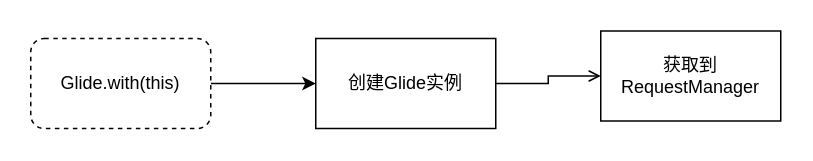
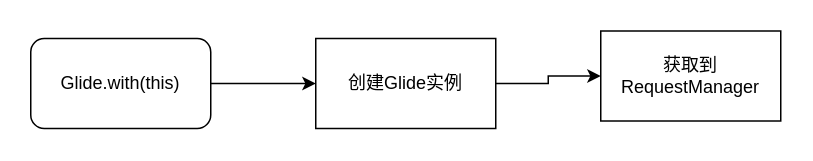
edge "创建Glide实例" -> "获取到RequestManager": arrowhead open -> classic
node "Glide.with(this)": style dashed -> solid
